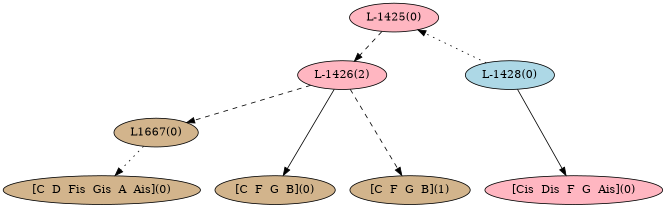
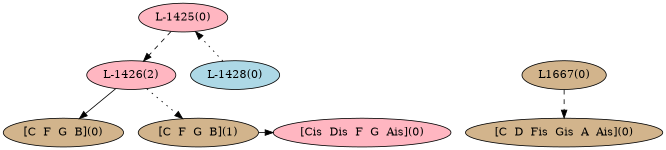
edge "L-1426(2)" -> "L1667(0)": removed
edge "L-1426(2)" -> "[C  F  G  B](1)": style dashed -> dotted
edge "L-1428(0)" -> "[Cis  Dis  F  G  Ais](0)": now "[C  F  G  B](1)" -> "[Cis  Dis  F  G  Ais](0)"
edge "L1667(0)" -> "[C  D  Fis  Gis  A  Ais](0)": style dotted -> dashed
